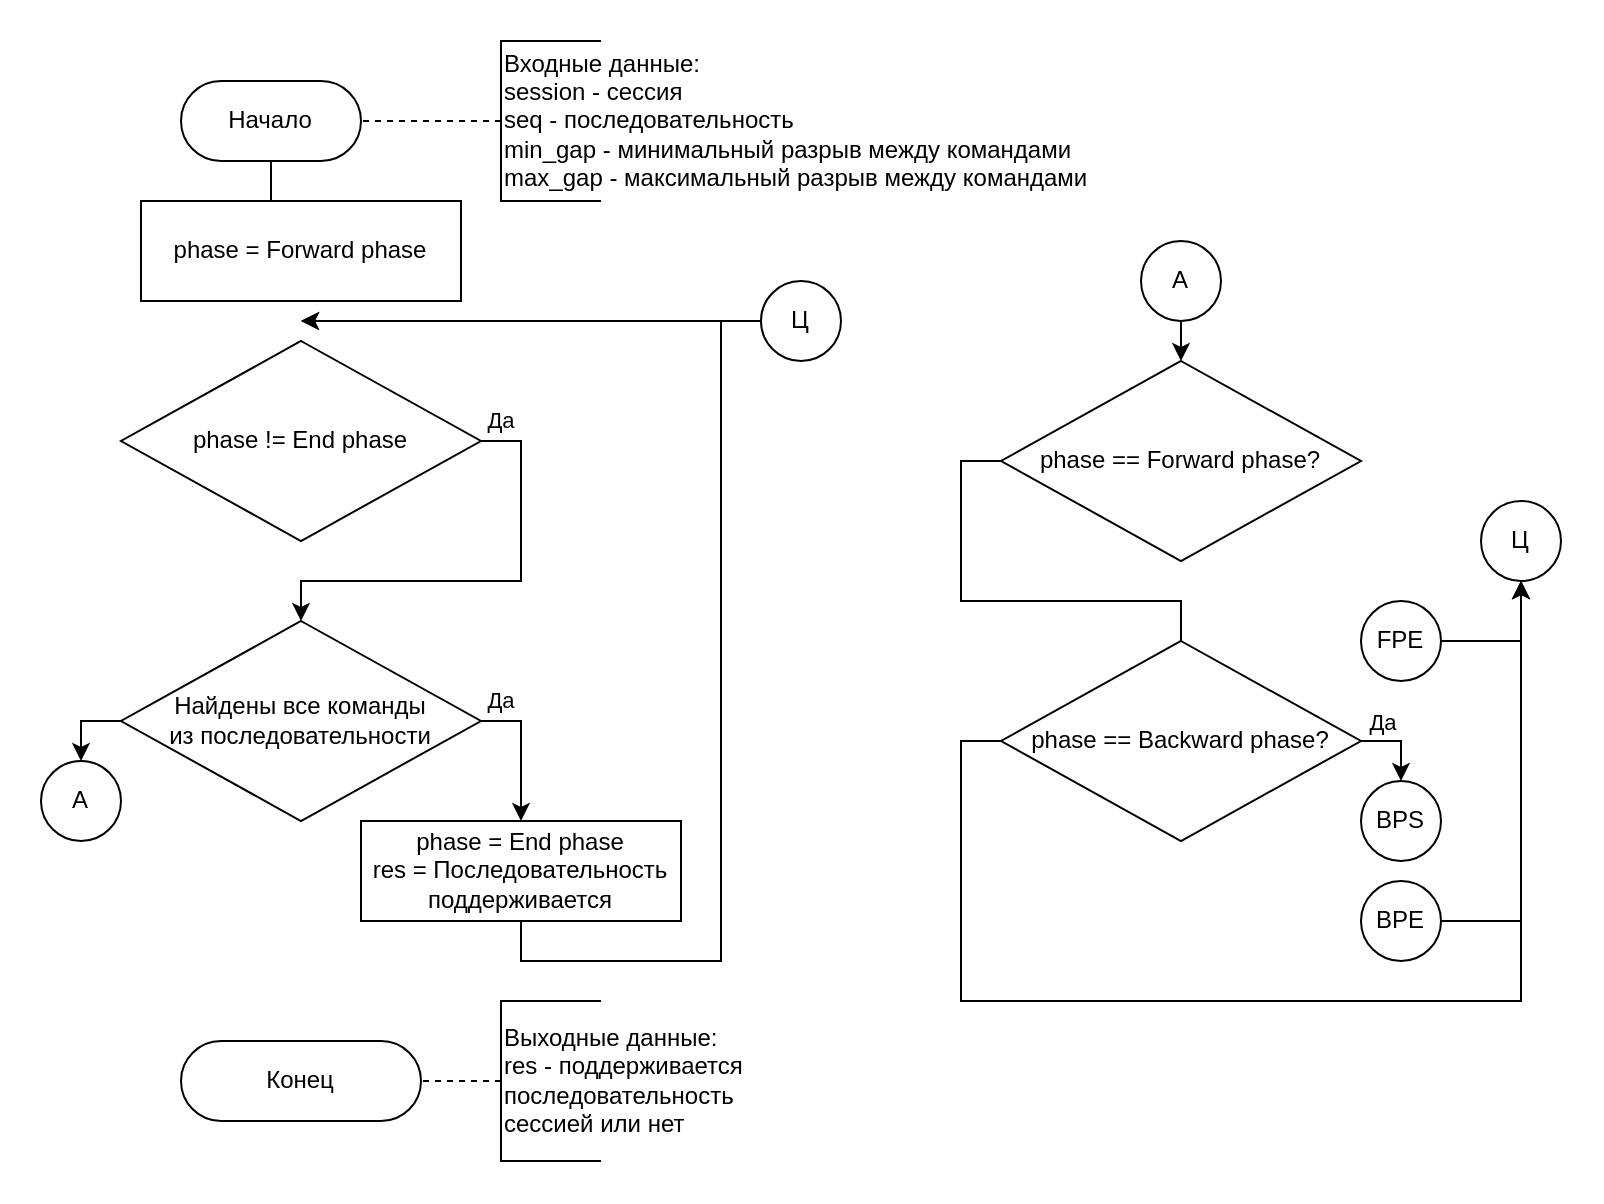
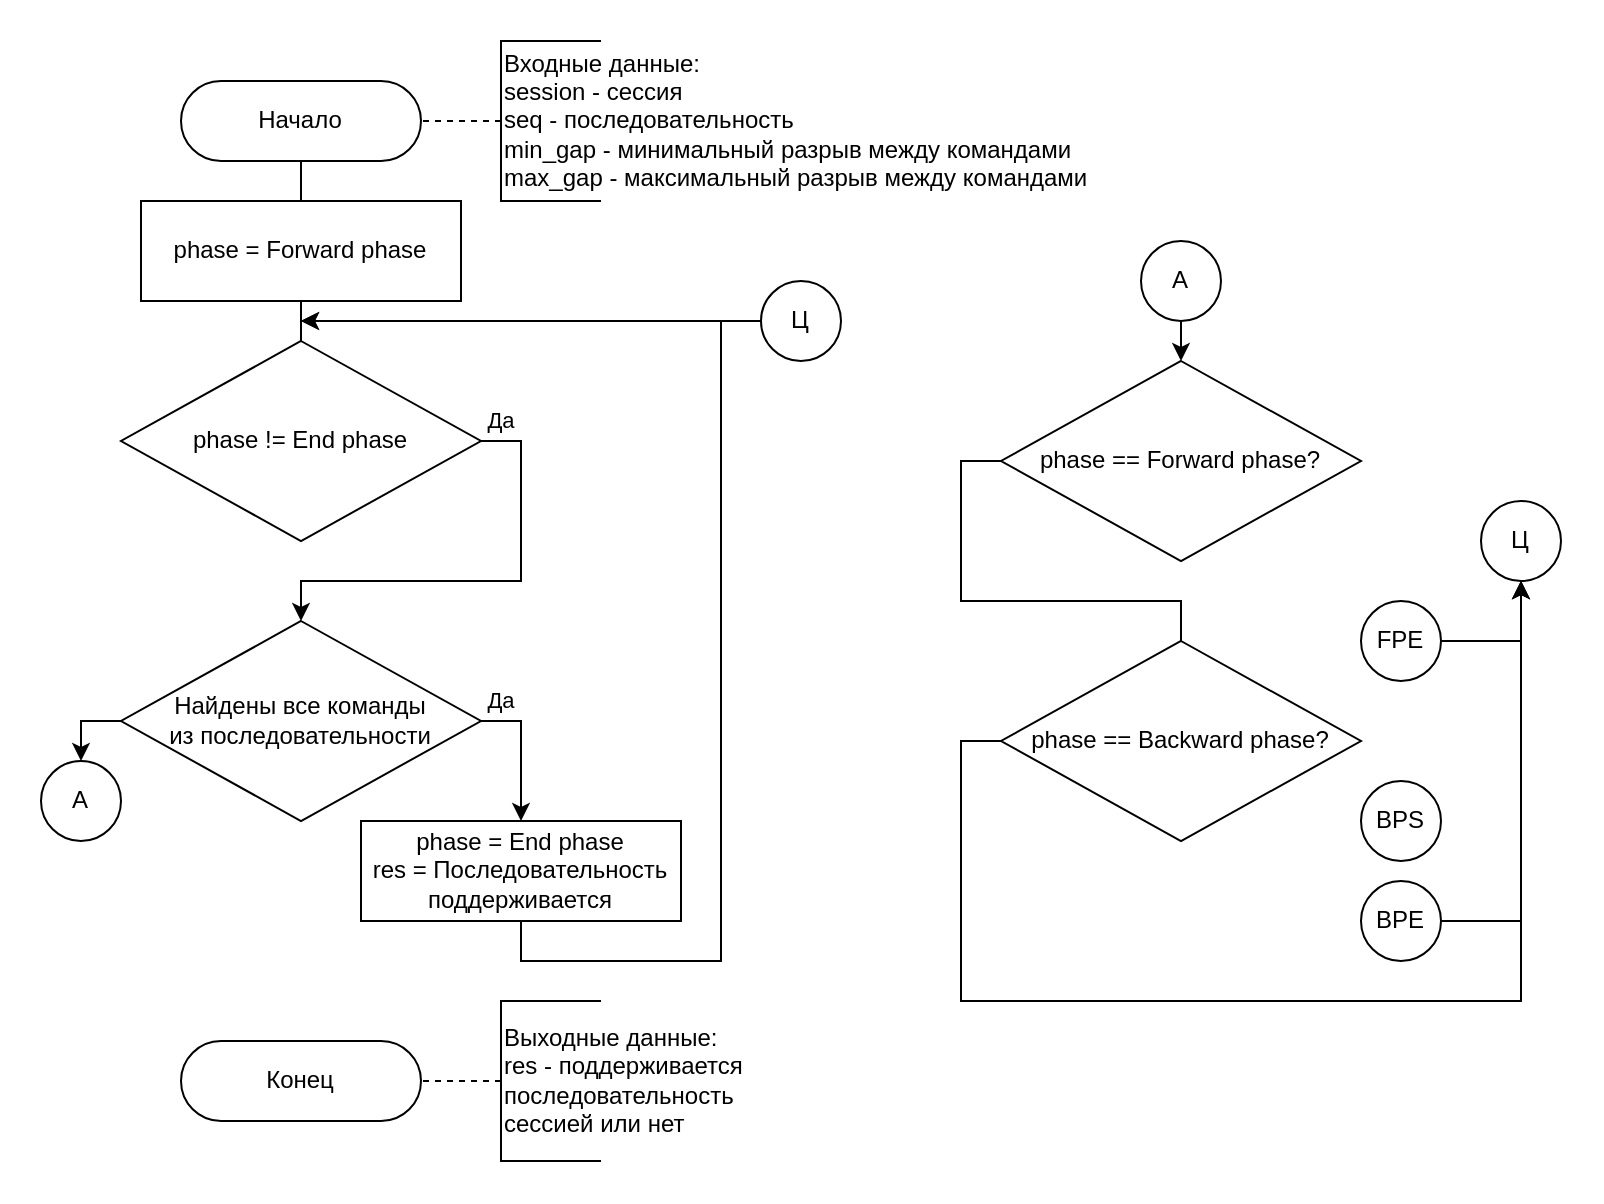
node "Начало": size 180x80 -> 240x80
edge "phase = Forward phase" -- "phase != End phase": added
edge "phase == Backward phase?" -> "BPS": removed, label "Да"
